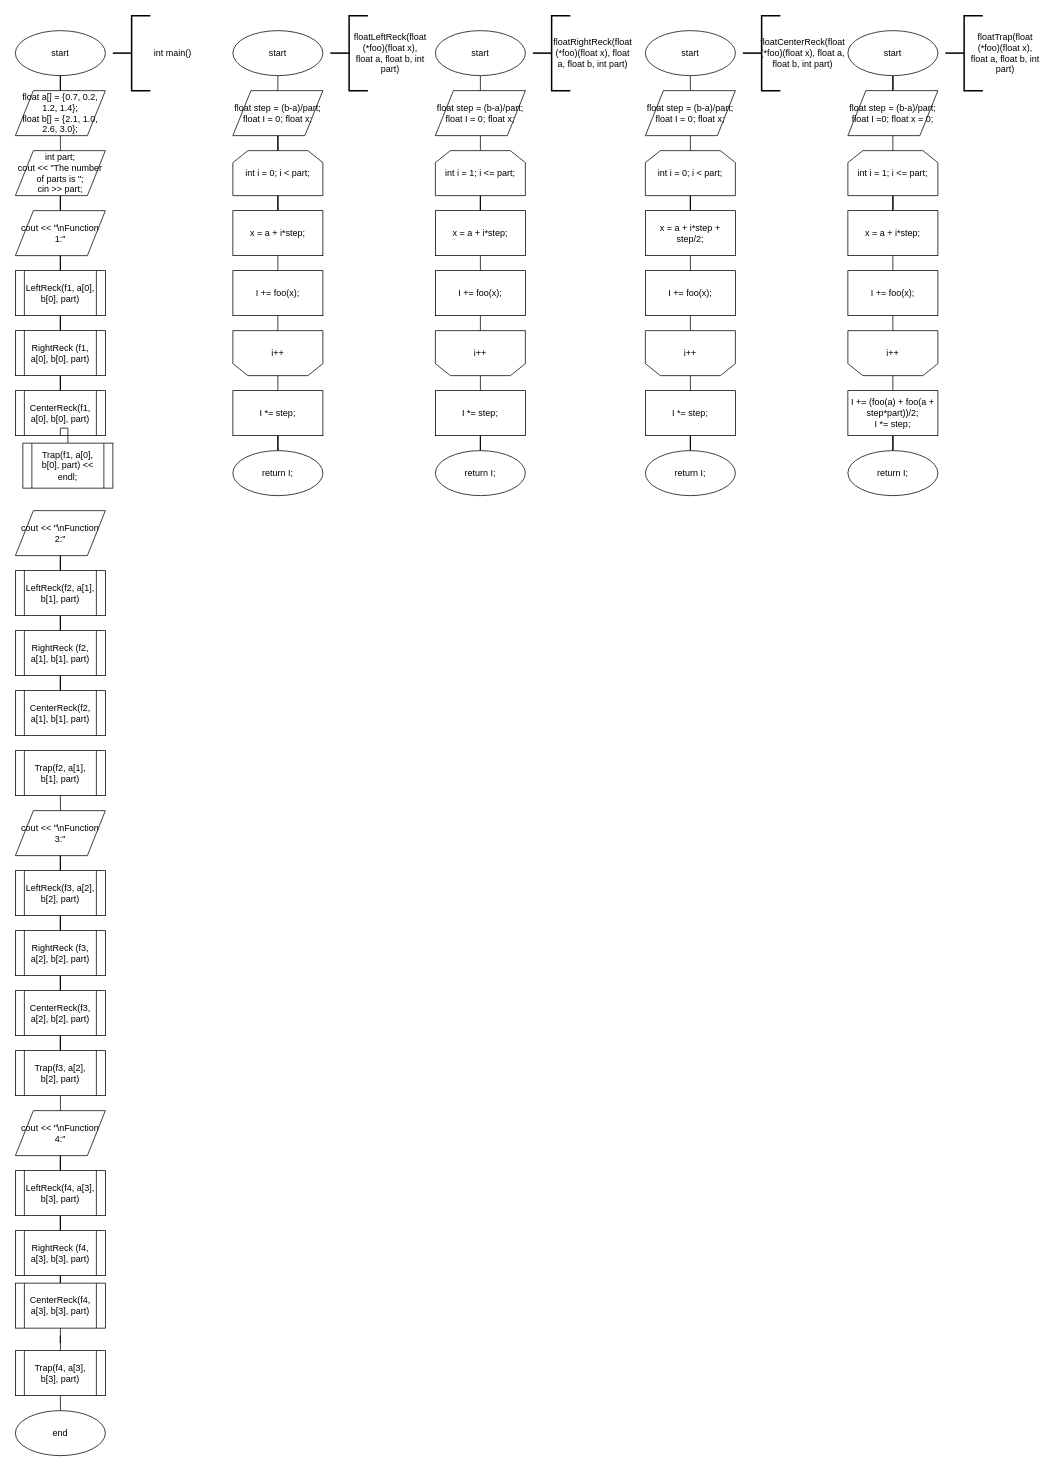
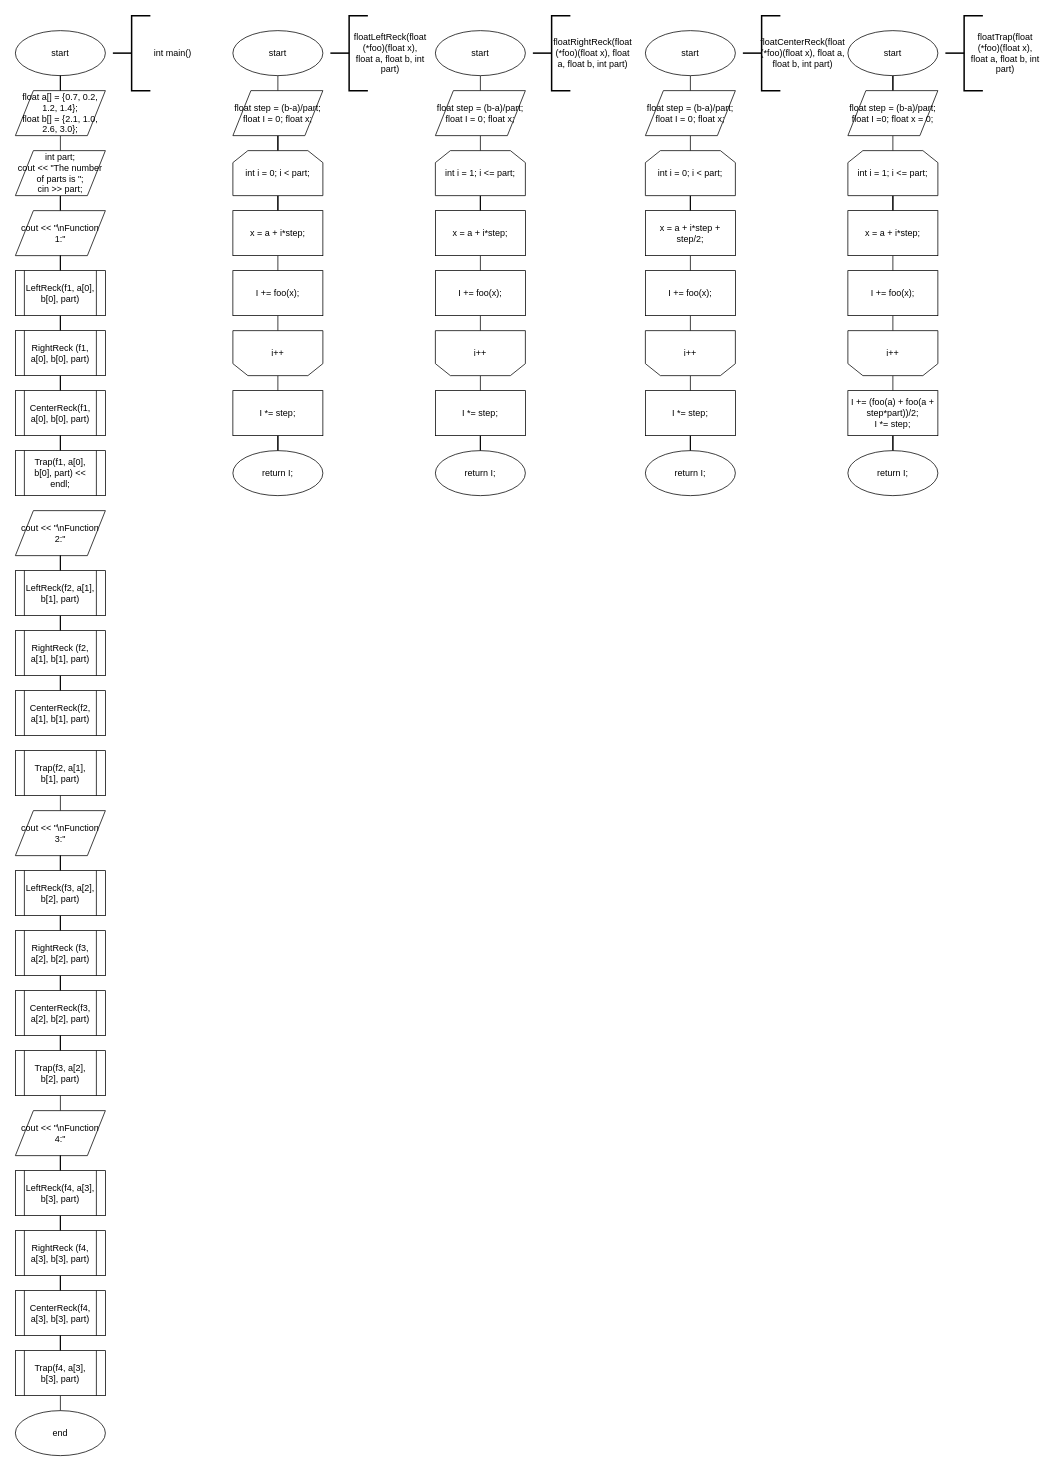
node "Trap(f1, a[0], b[0], part) << endl;": moved (68, 465) -> (60, 473)
node "CenterReck(f4, a[3], b[3], part)": moved (60, 1305) -> (60, 1313)
